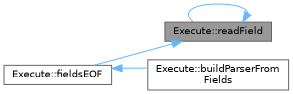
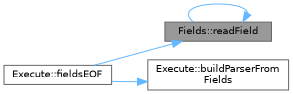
node "Execute::readField": label "Execute::readField" -> "Fields::readField"
edge "Execute::buildParserFrom Fields" -> "Execute::fieldsEOF": reversed
